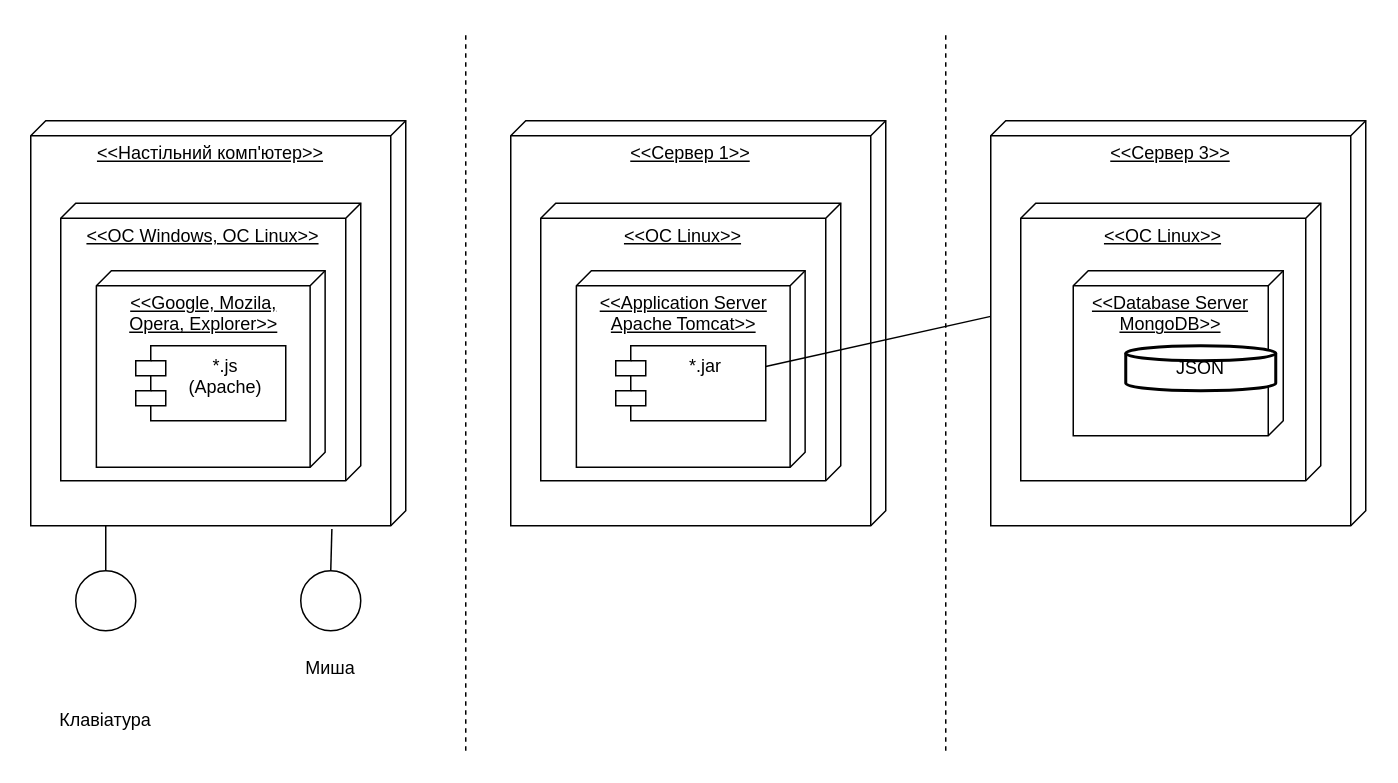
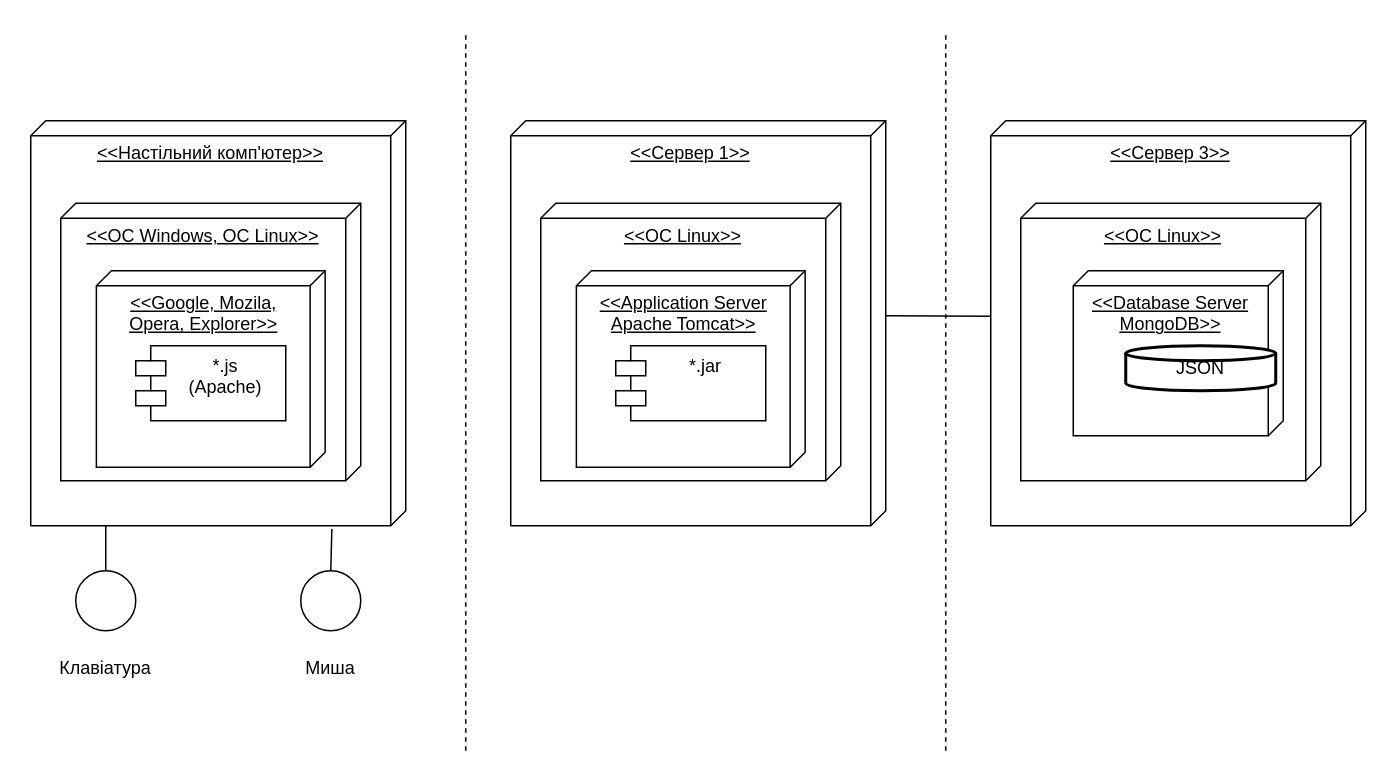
edge "<<Сервер 3>>" -- "*.jar": now "<<Сервер 3>>" -- "<<Сервер 1>>"
node "Клавіатура": moved (106, 721) -> (106, 668)
